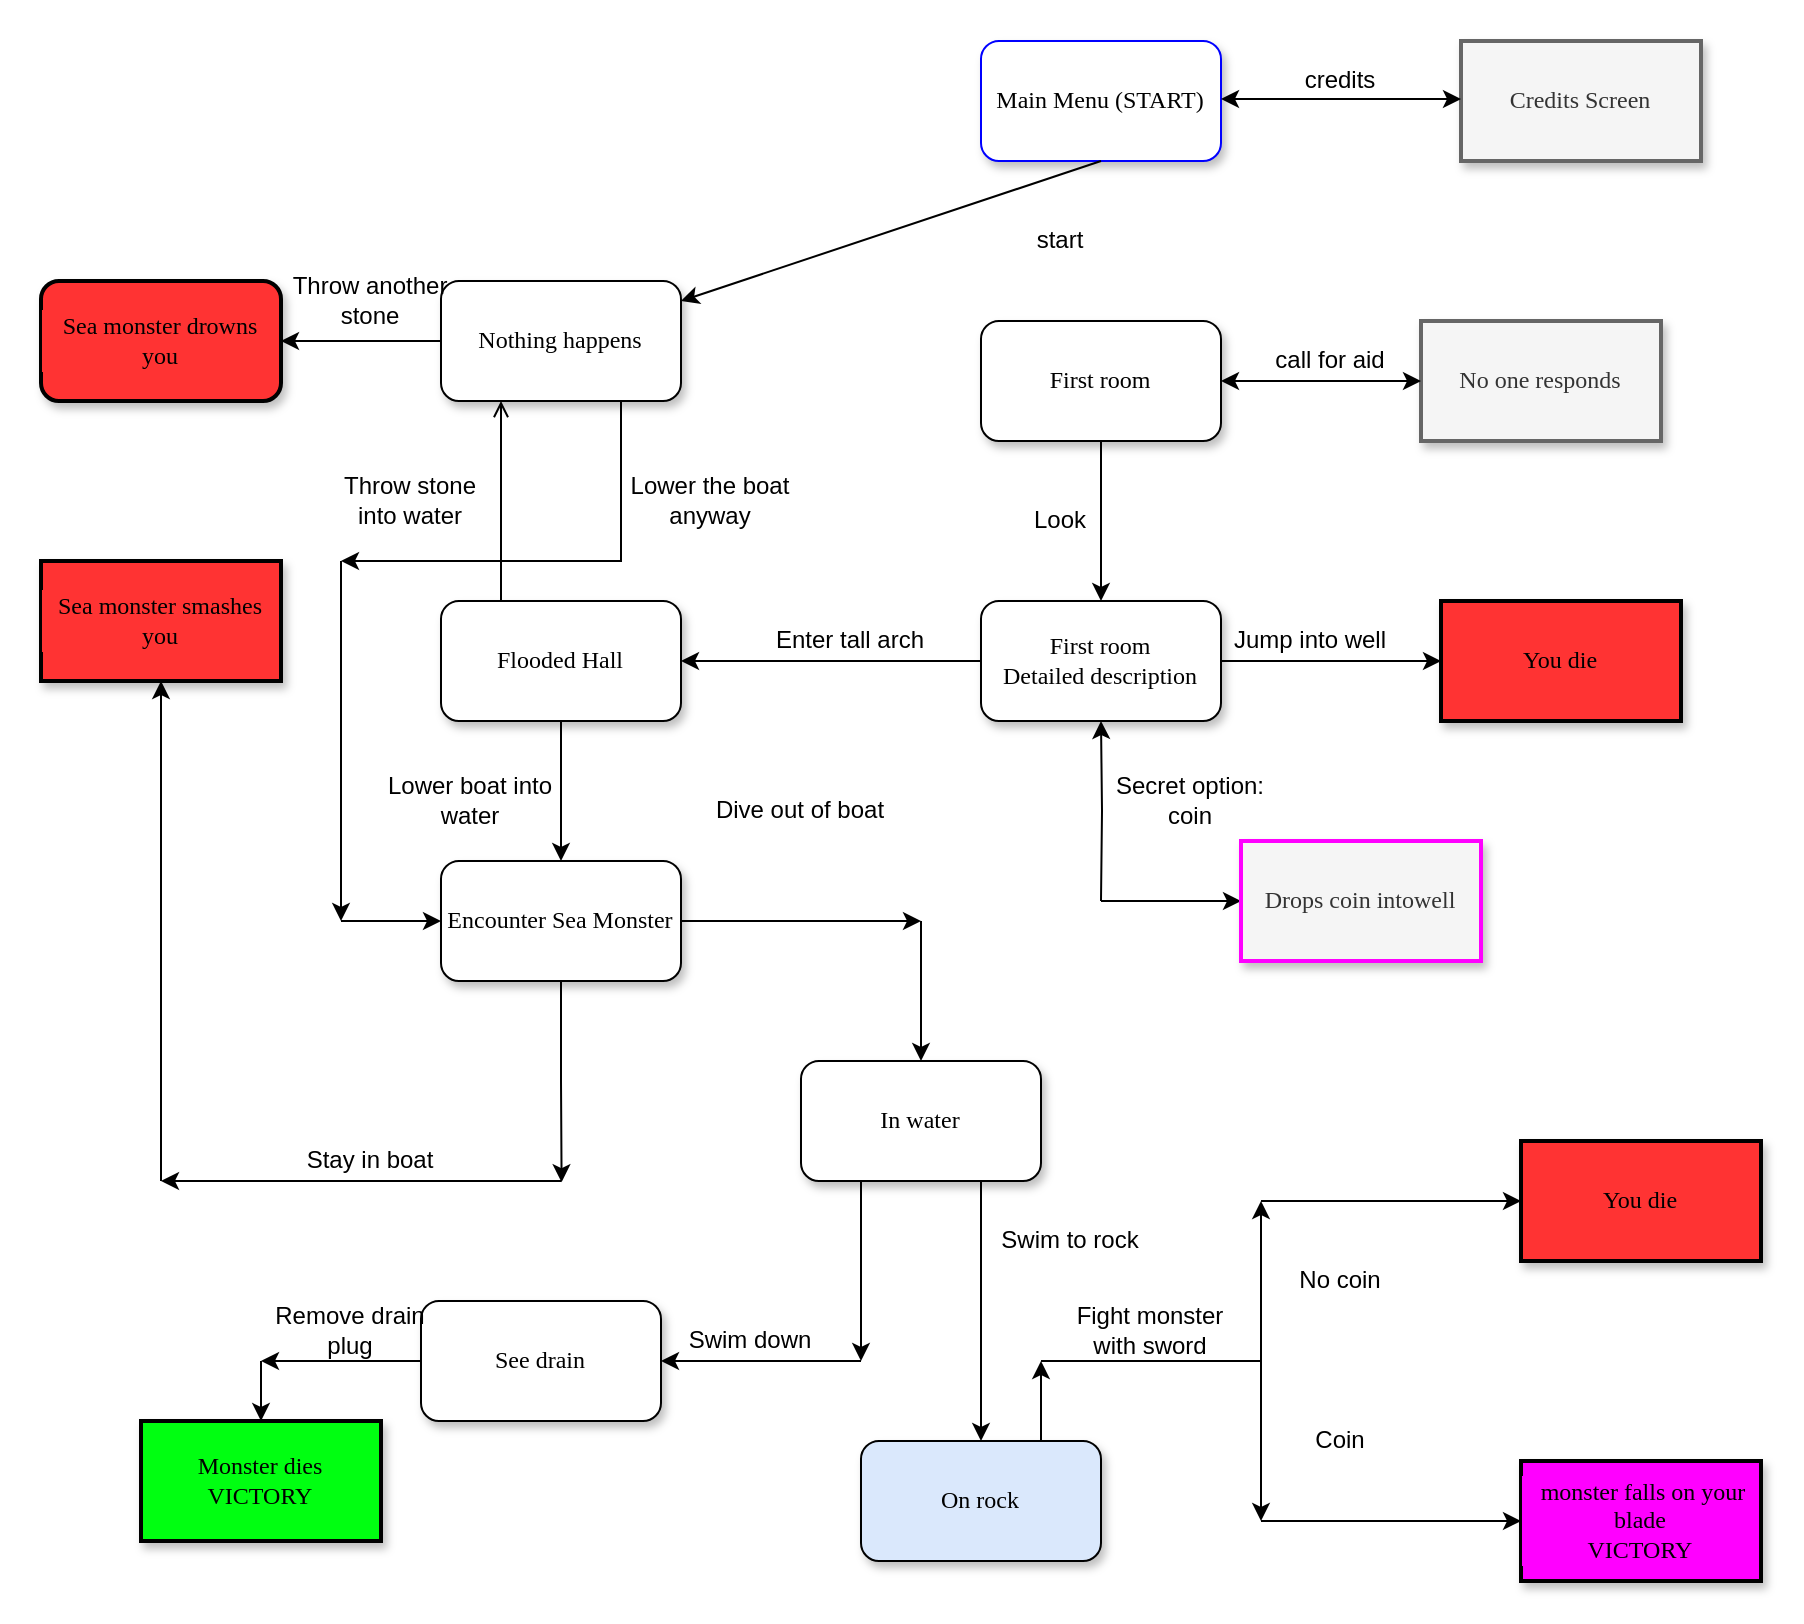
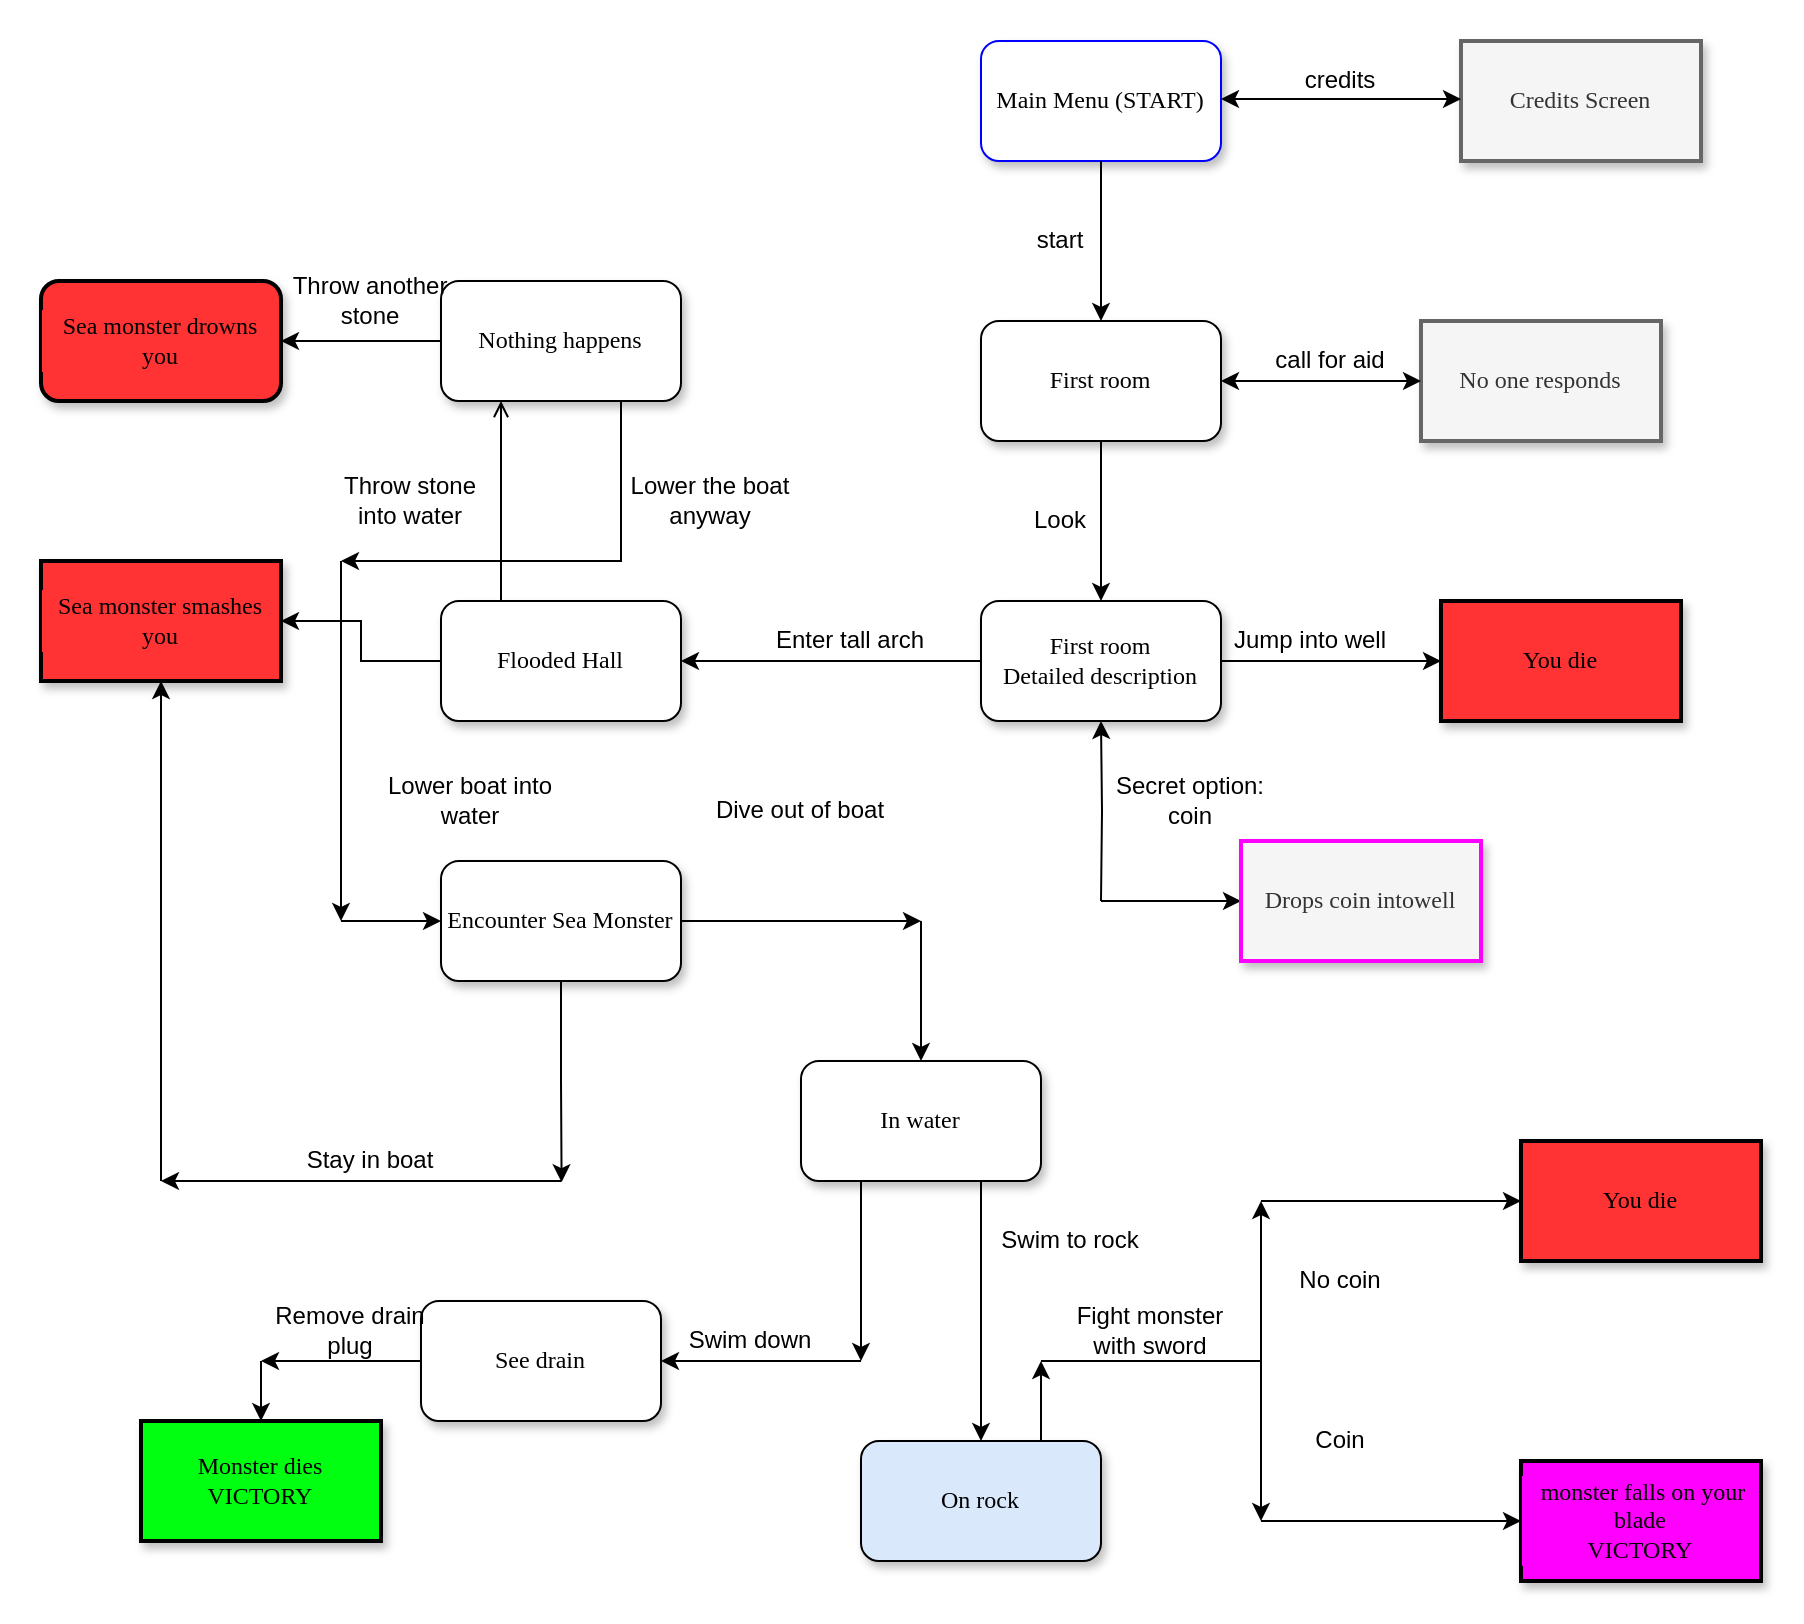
edge "Main Menu (START)" -> "Nothing happens": now "Main Menu (START)" -> "First room"
edge "Flooded Hall" -> "Encounter Sea Monster": now "Flooded Hall" -> "Sea monster smashes you"
